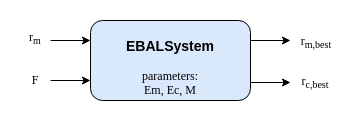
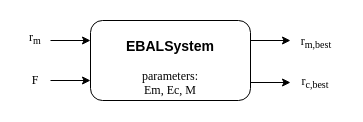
node "EBALSystemparameters: Em, Ec, M": fillcolor #dae8fc -> #ffffff
